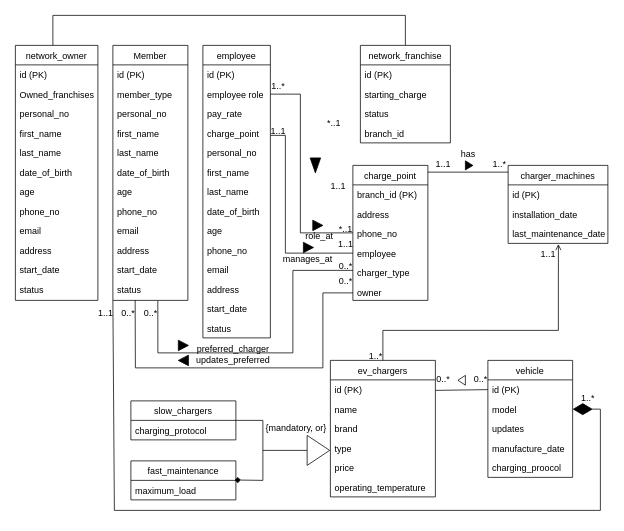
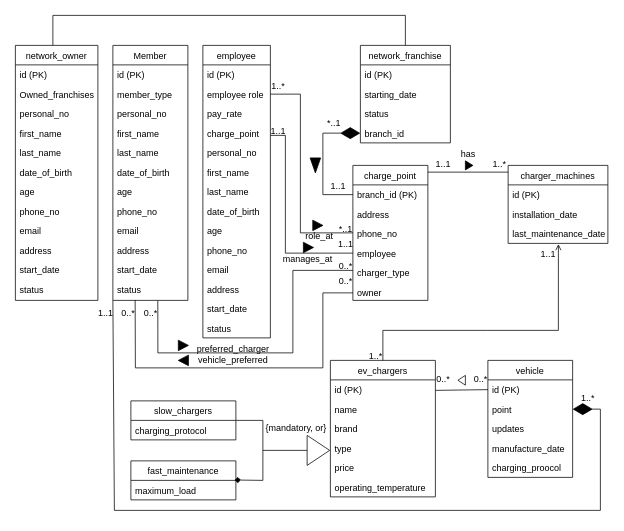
node "starting_charge": label "starting_charge" -> "starting_date"
edge "branch_id (PK)" -> "branch_id": added
node "updates_preferred": label "updates_preferred" -> "vehicle_preferred"
node "model": label "model" -> "point"
